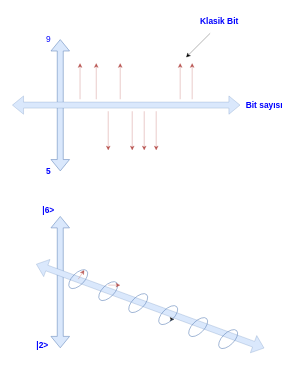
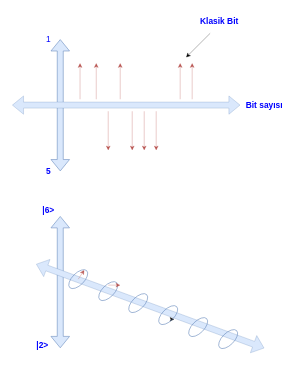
node "9": label "9" -> "1"
